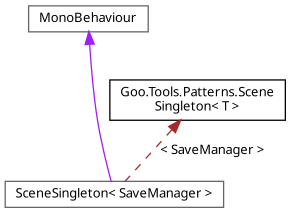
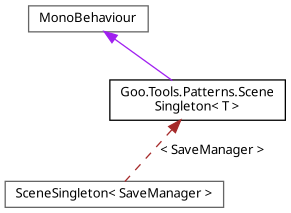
edge "SceneSingleton< SaveManager >" -> "MonoBehaviour": now "Goo.Tools.Patterns.Scene Singleton< T >" -> "MonoBehaviour"
